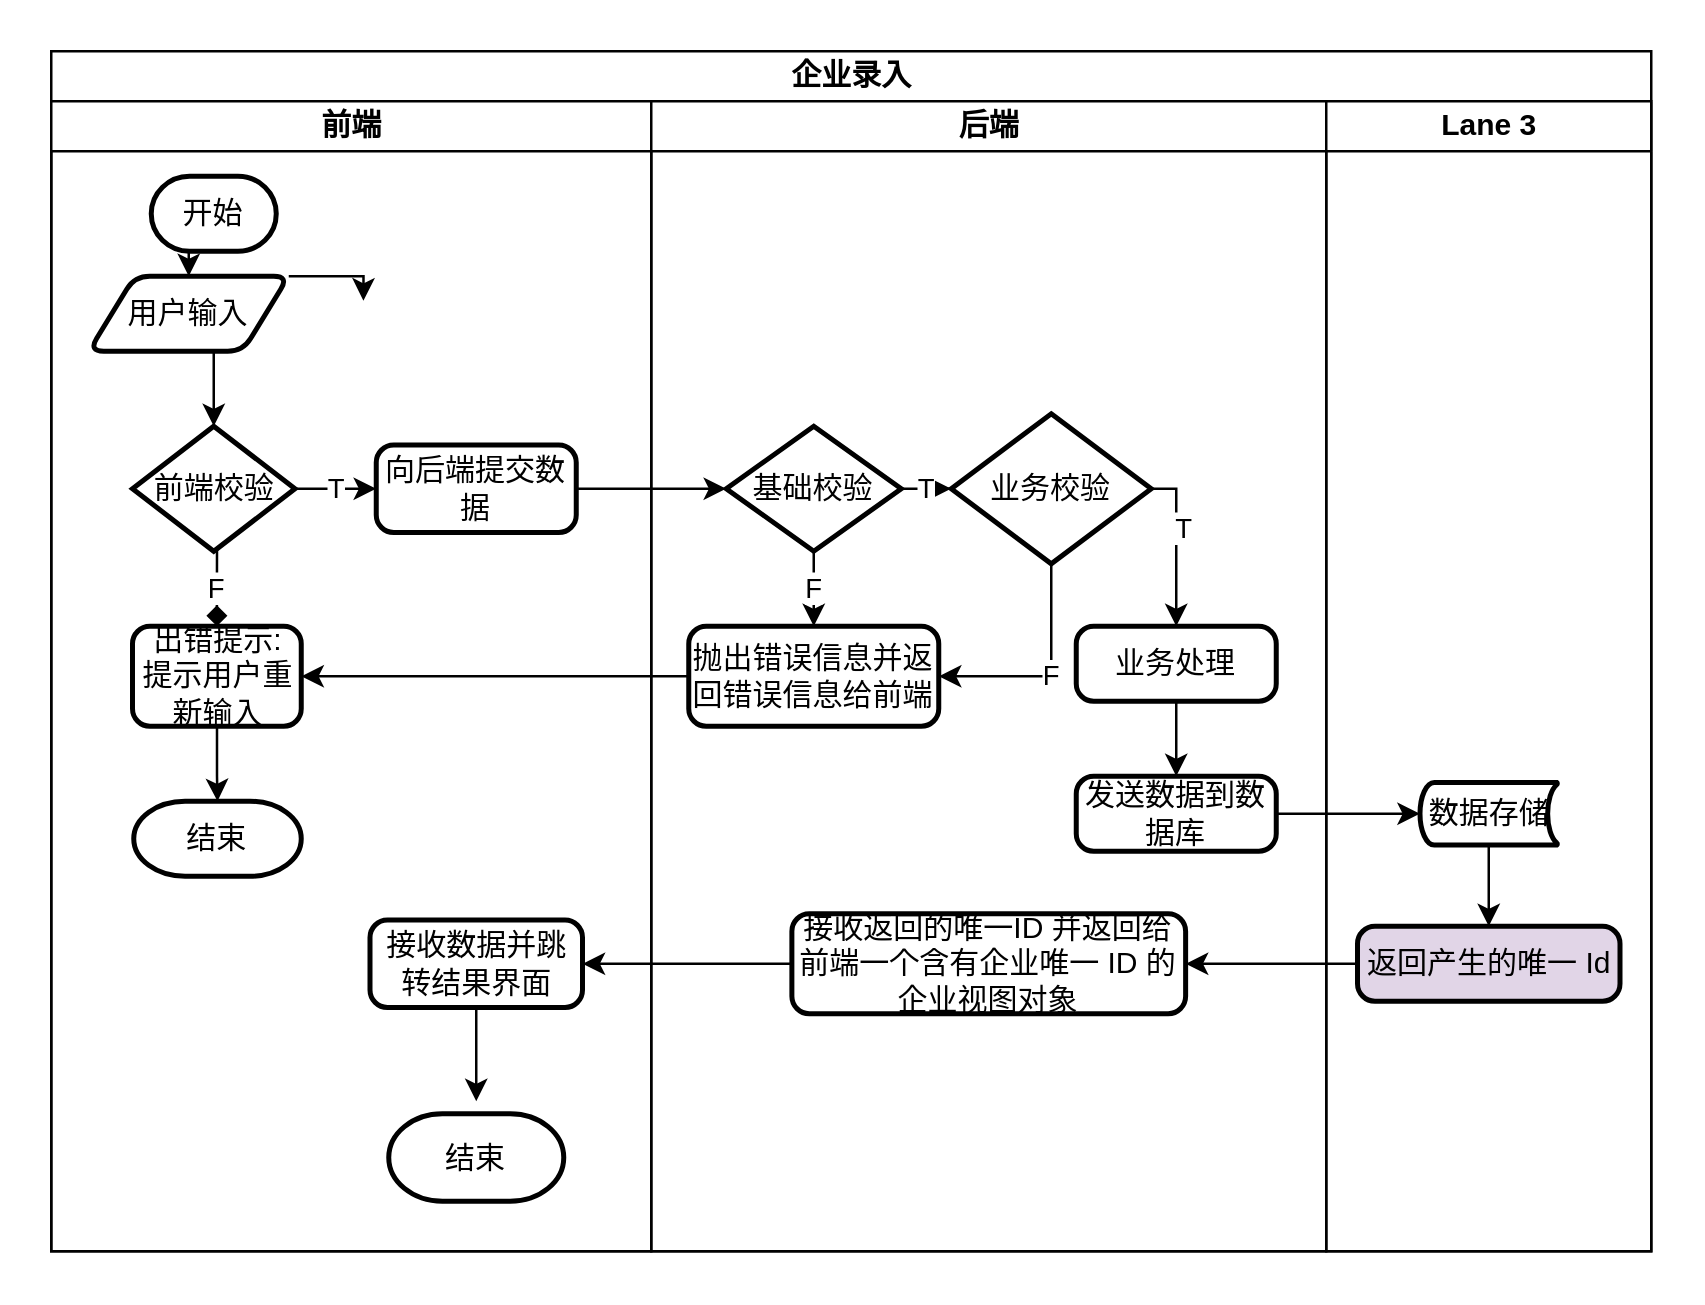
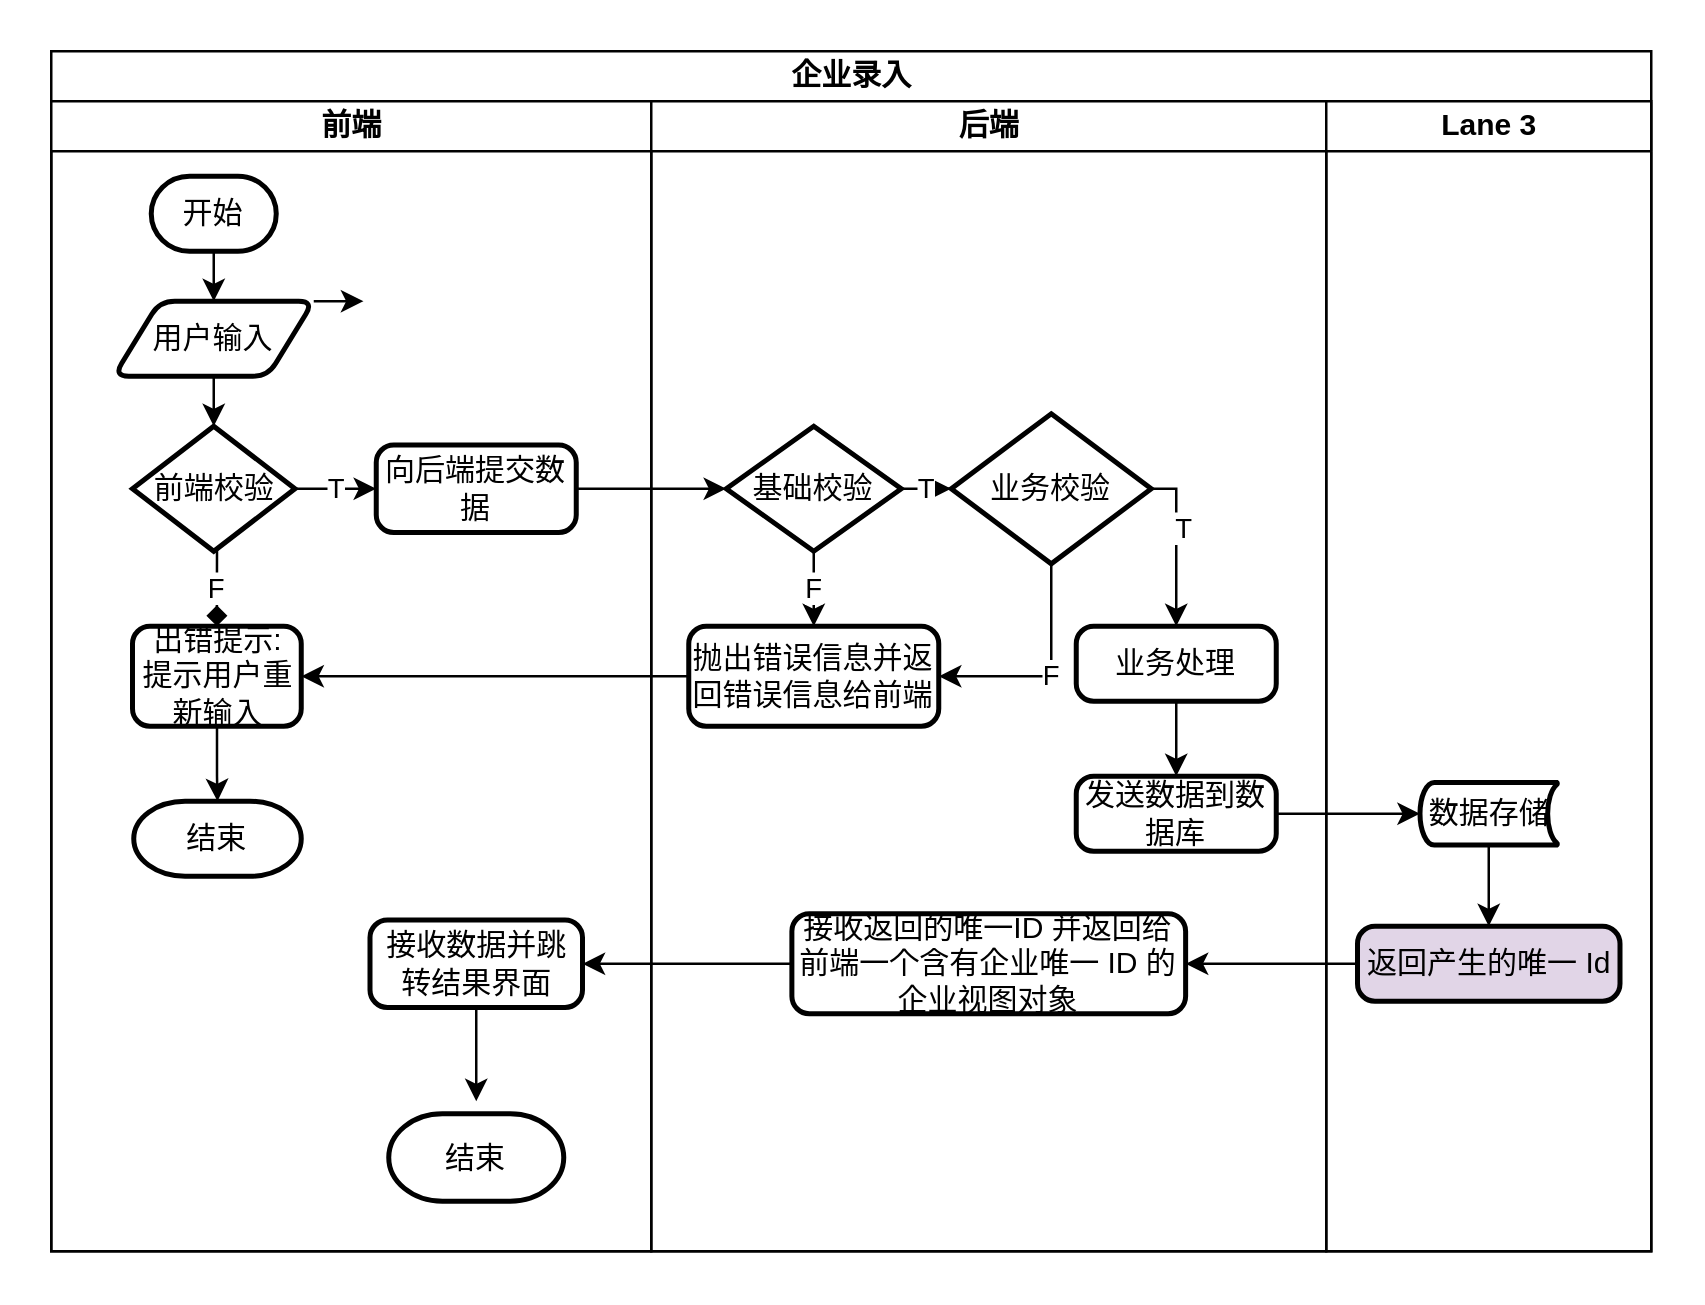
node "用户输入": moved (189, 314) -> (214, 339)
